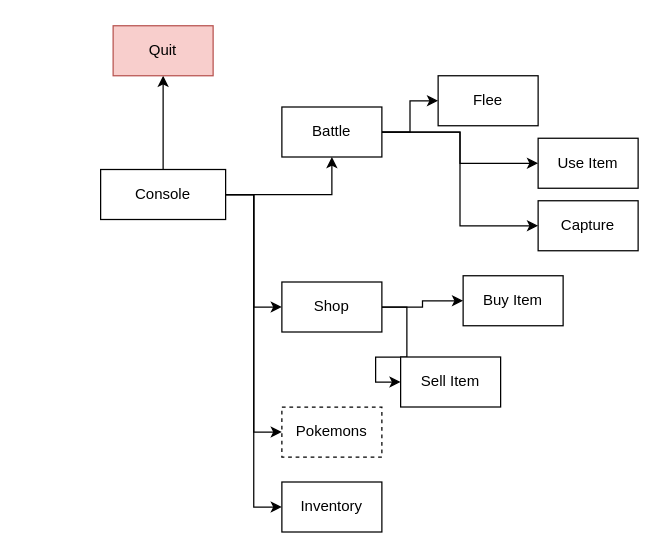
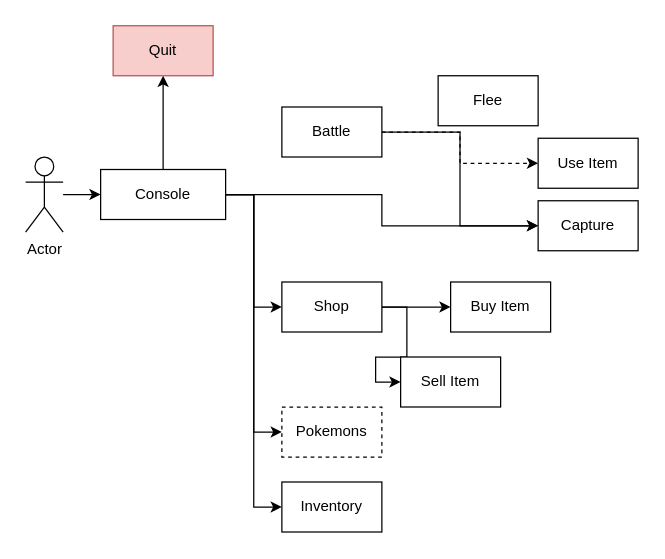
edge "Battle" -> "Flee": removed
edge "Battle" -> "Use Item": style solid -> dashed
edge "Console" -> "Battle": now "Console" -> "Capture"
node "Actor": added
edge "Actor" -> "Console": added
node "Buy Item": moved (513, 301) -> (501, 307)
